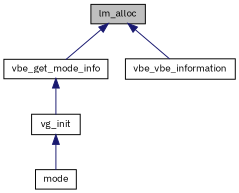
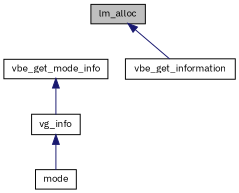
edge "vbe_get_mode_info" -> "lm_alloc": removed
node "vbe_vbe_information": label "vbe_vbe_information" -> "vbe_get_information"
node "vg_init": label "vg_init" -> "vg_info"
